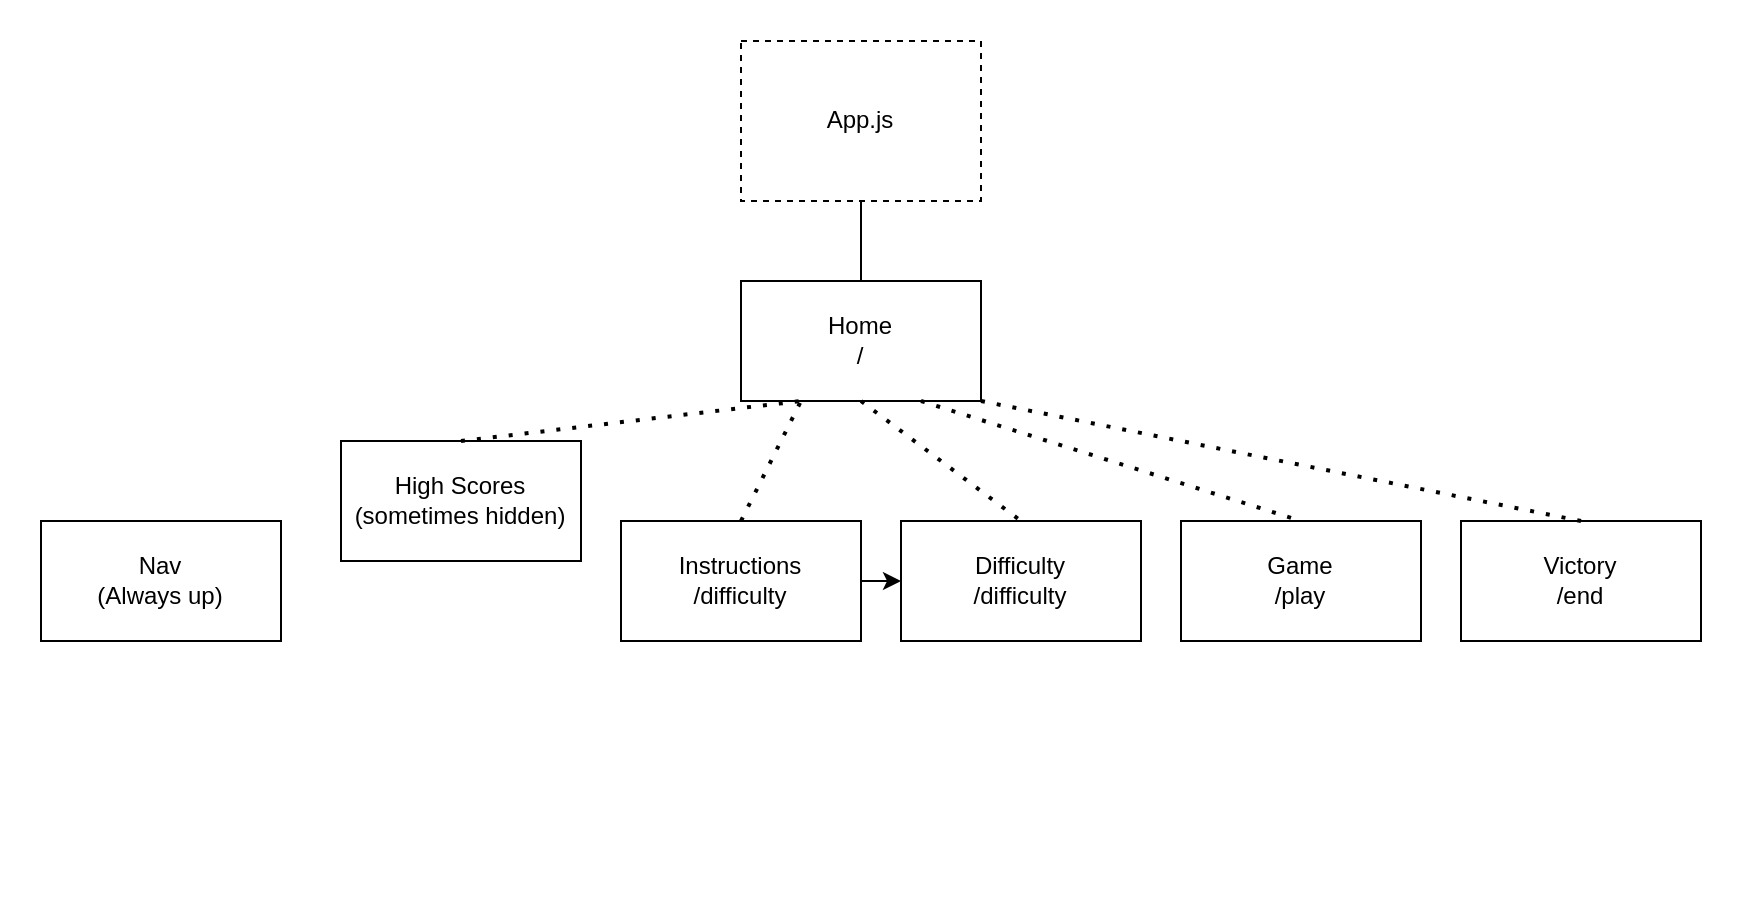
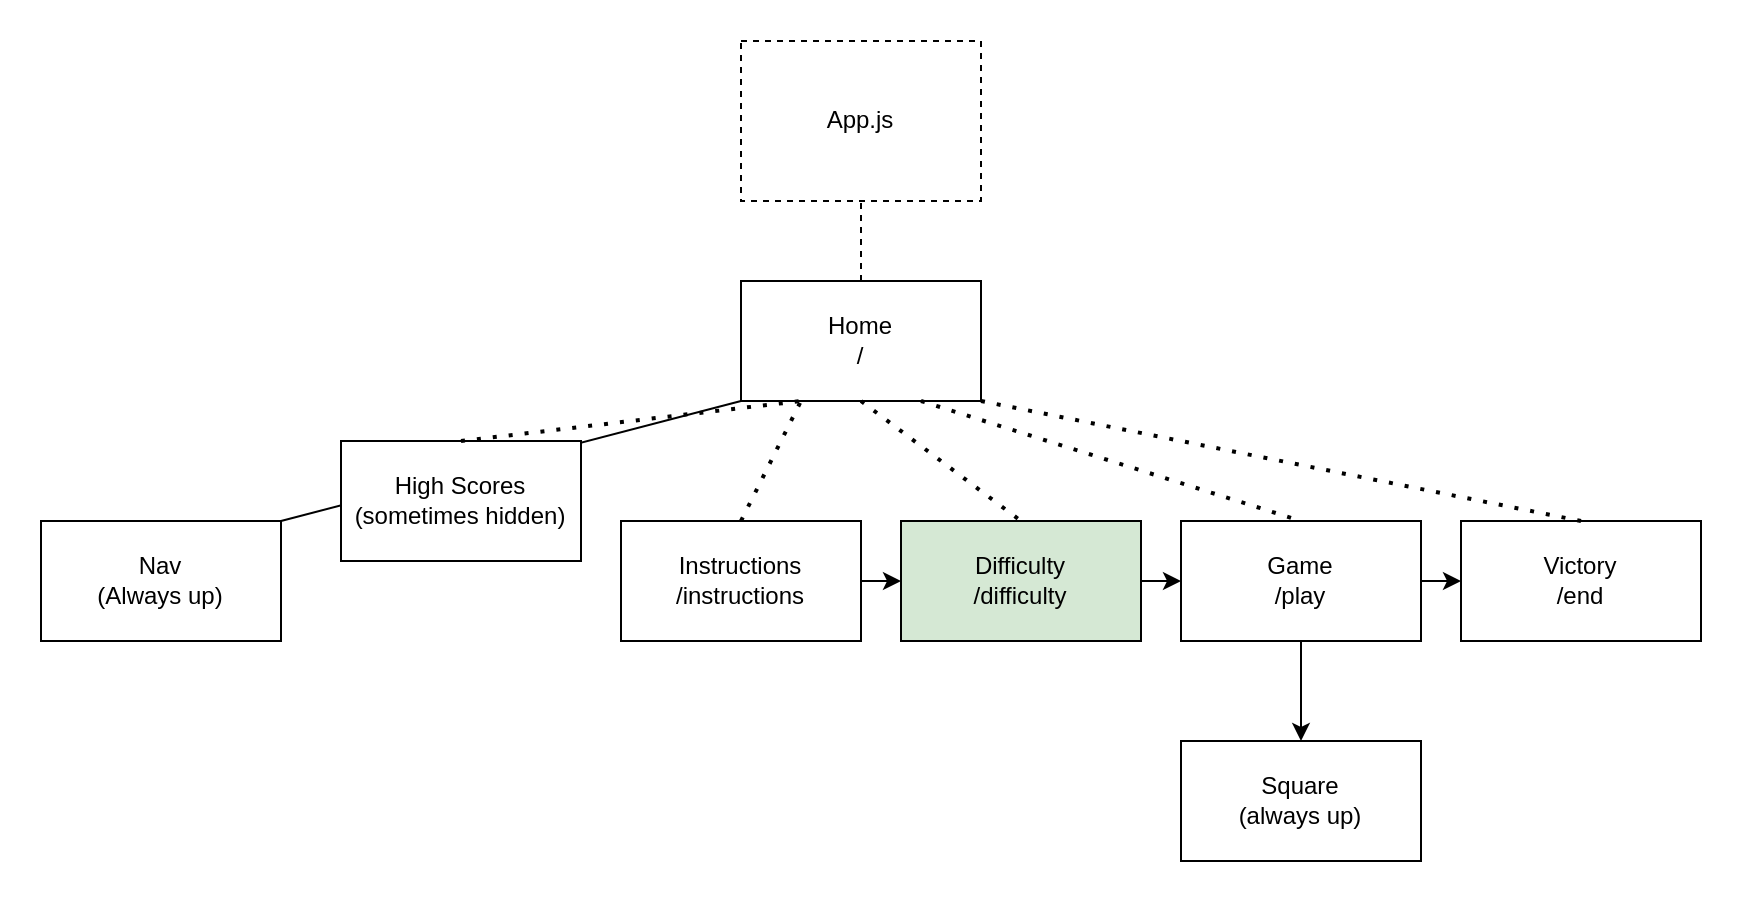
edge "App.js" -- "Home /": style solid -> dashed
edge "Home /" -- "Nav (Always up)": added
node "Instructions /difficulty": label "Instructions /difficulty" -> "Instructions /instructions"
node "Difficulty /difficulty": fillcolor #ffffff -> #d5e8d4
edge "Difficulty /difficulty" -> "Game /play": added
edge "Game /play" -> "Victory /end": added
edge "Game /play" -> "Square (always up)": added
node "Square (always up)": added
